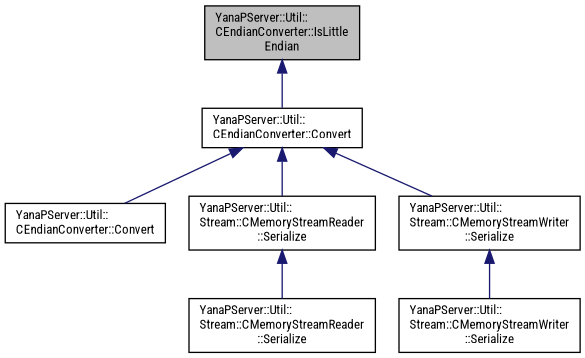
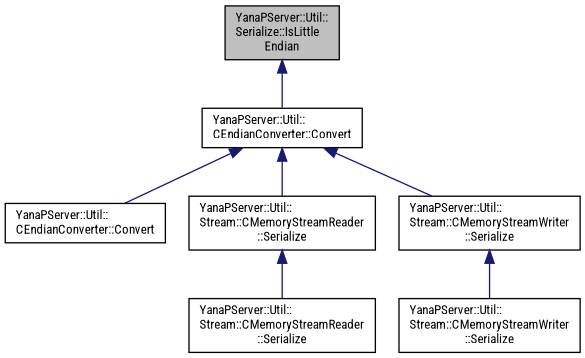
node "YanaPServer::Util:: CEndianConverter::IsLittle Endian": label "YanaPServer::Util:: CEndianConverter::IsLittle Endian" -> "YanaPServer::Util:: Serialize::IsLittle Endian"
